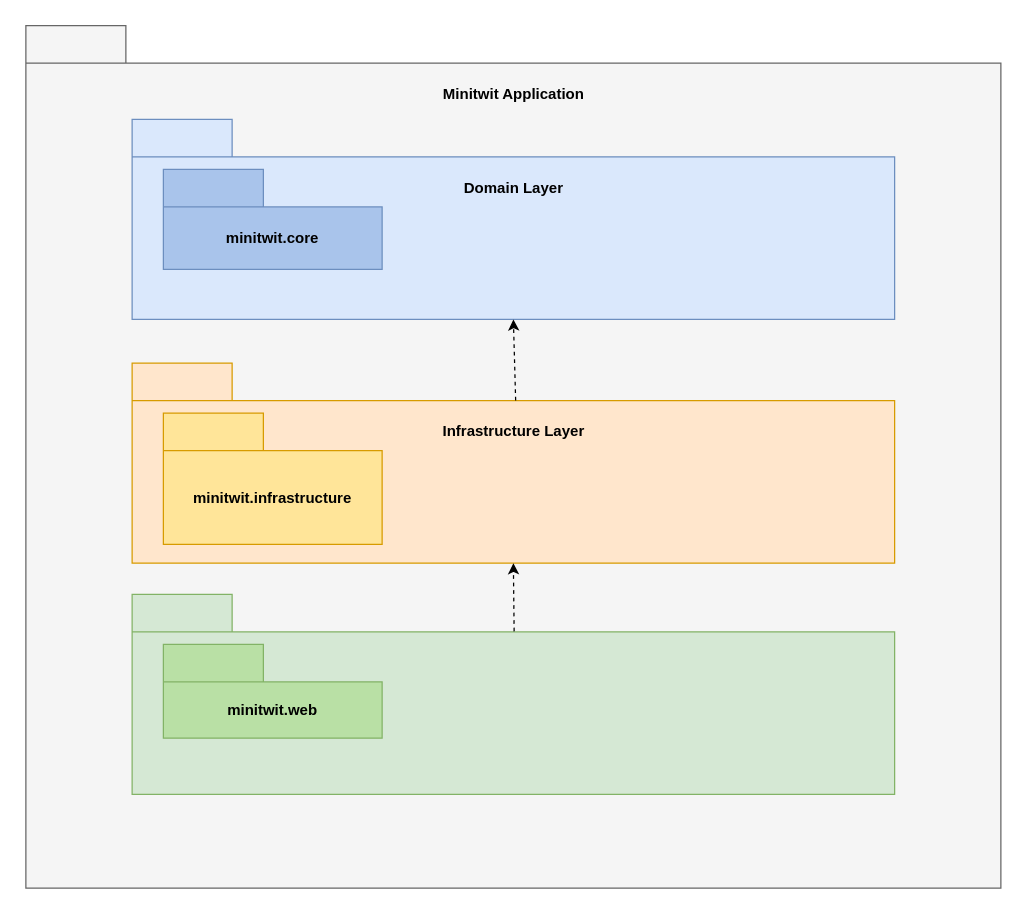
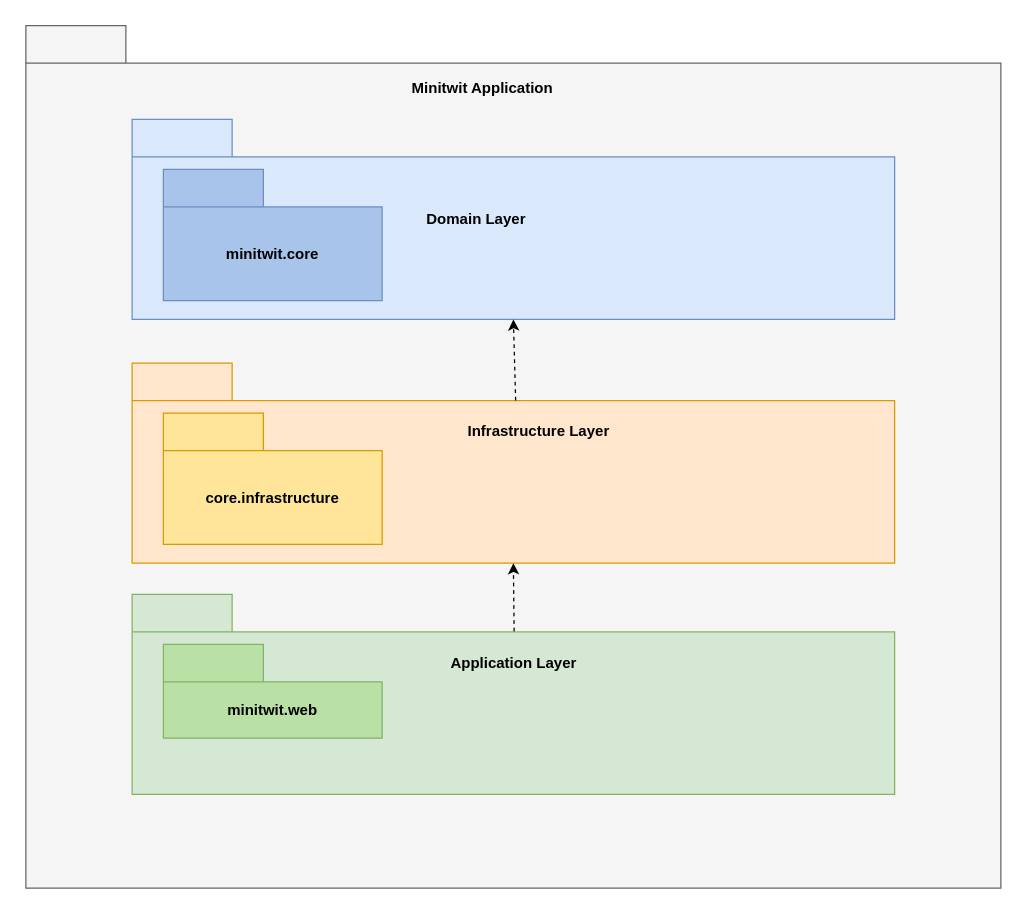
node "Minitwit Application": moved (513, 94) -> (482, 88)
node "Domain Layer": moved (513, 188) -> (476, 219)
node "minitwit.core": size 219x100 -> 219x131
node "Infrastructure Layer": moved (513, 432) -> (538, 432)
node "minitwit.infrastructure": label "minitwit.infrastructure" -> "core.infrastructure"
node "Application Layer": added
